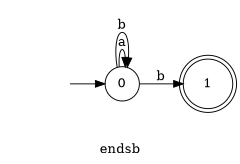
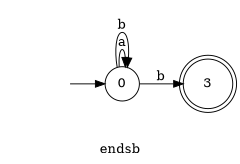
node "1": label "1" -> "3"
